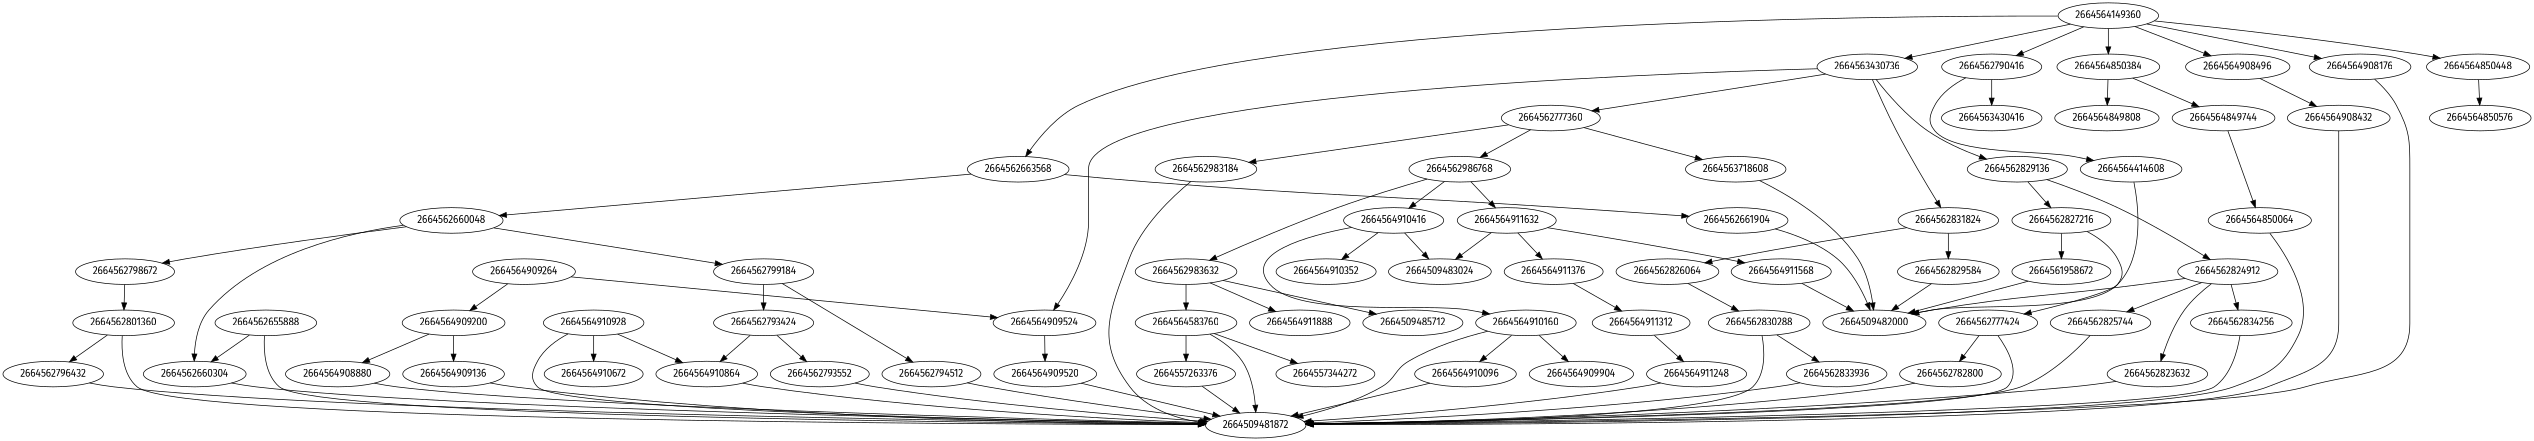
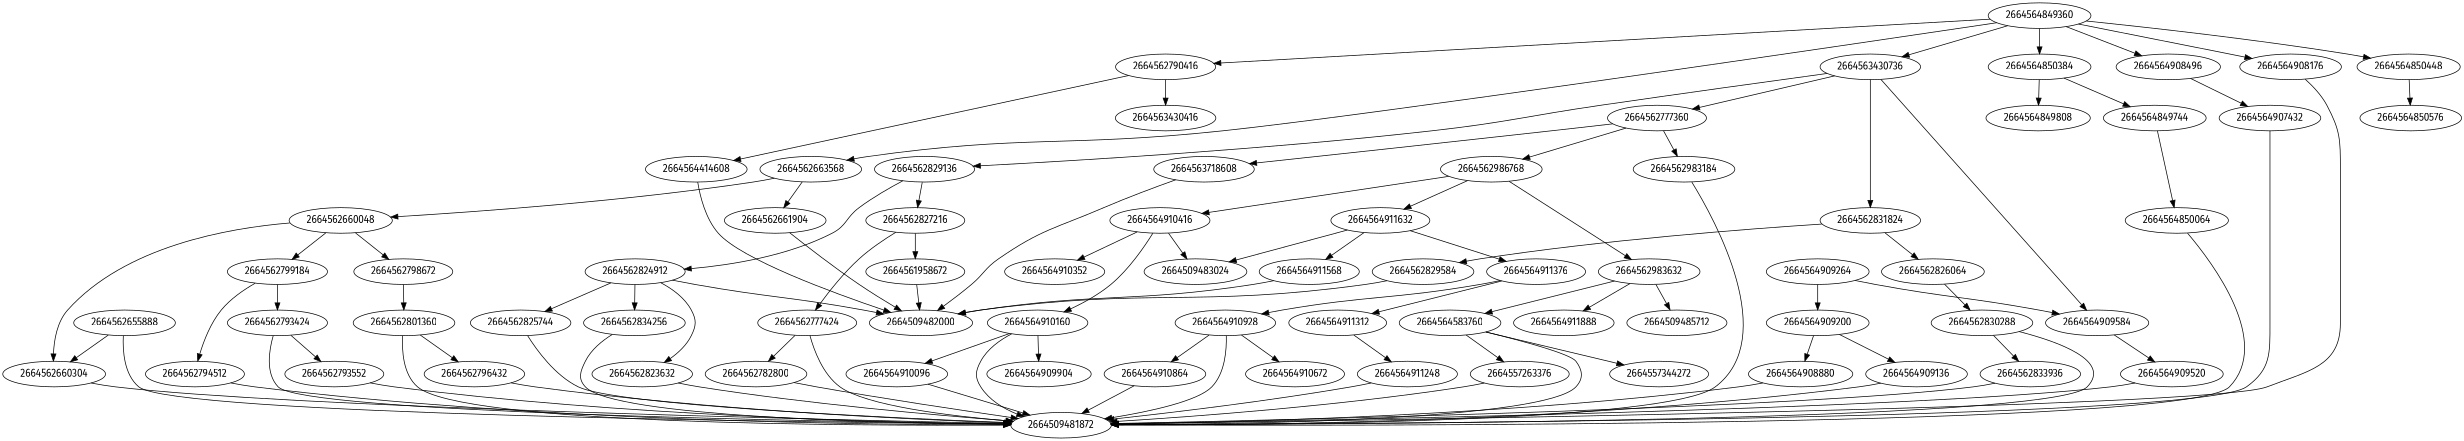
node "2664564149360": label "2664564149360" -> "2664564849360"
node "2664564908432": label "2664564908432" -> "2664564907432"
edge "2664564911376" -> "2664564910928": added
node "2664564909524": label "2664564909524" -> "2664564909584"
edge "2664562793424" -> "2664564910864": now "2664562793424" -> "2664509481872"
